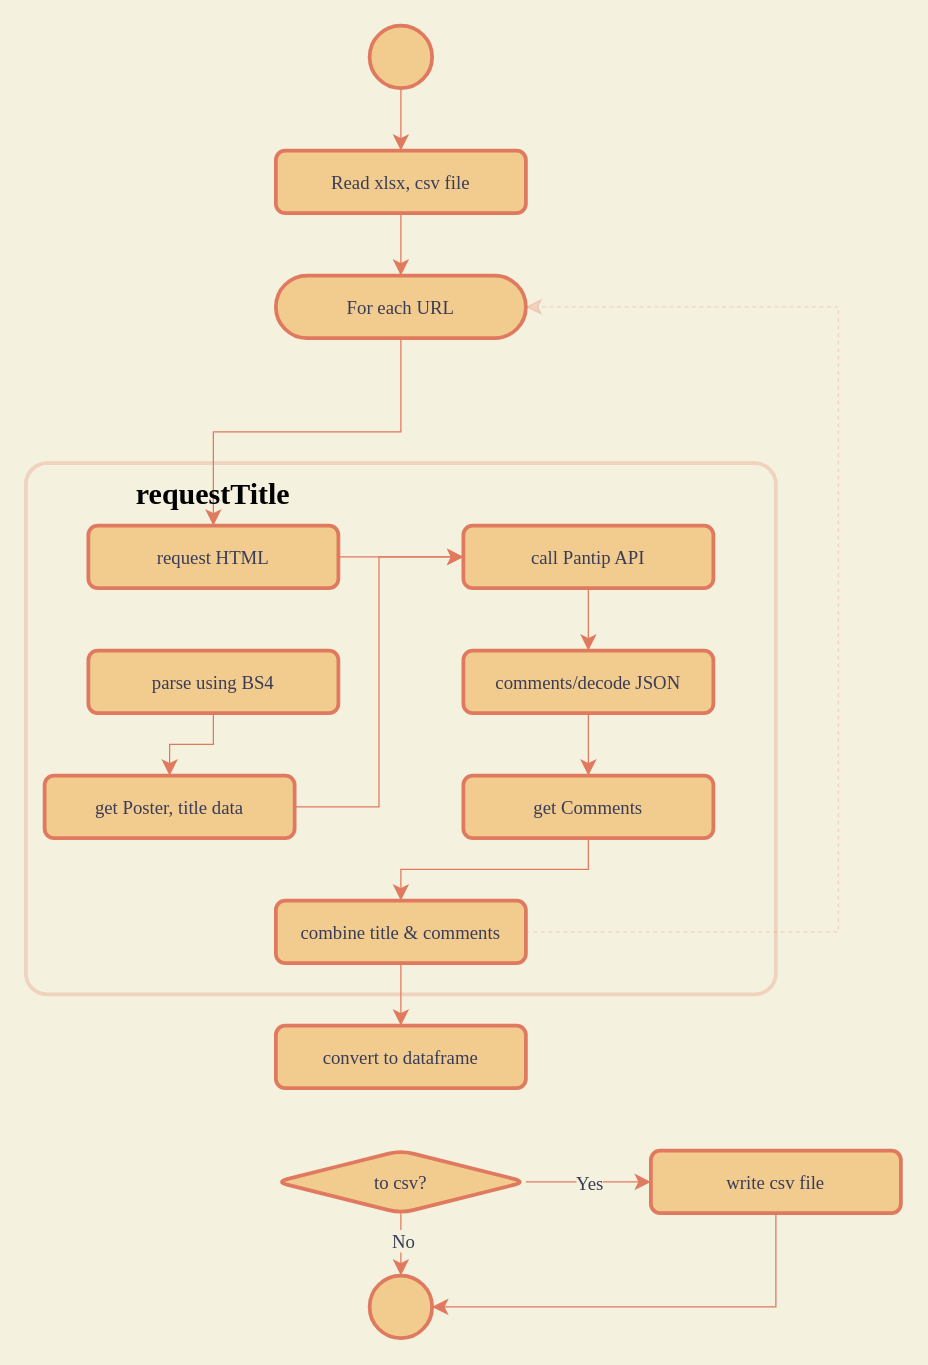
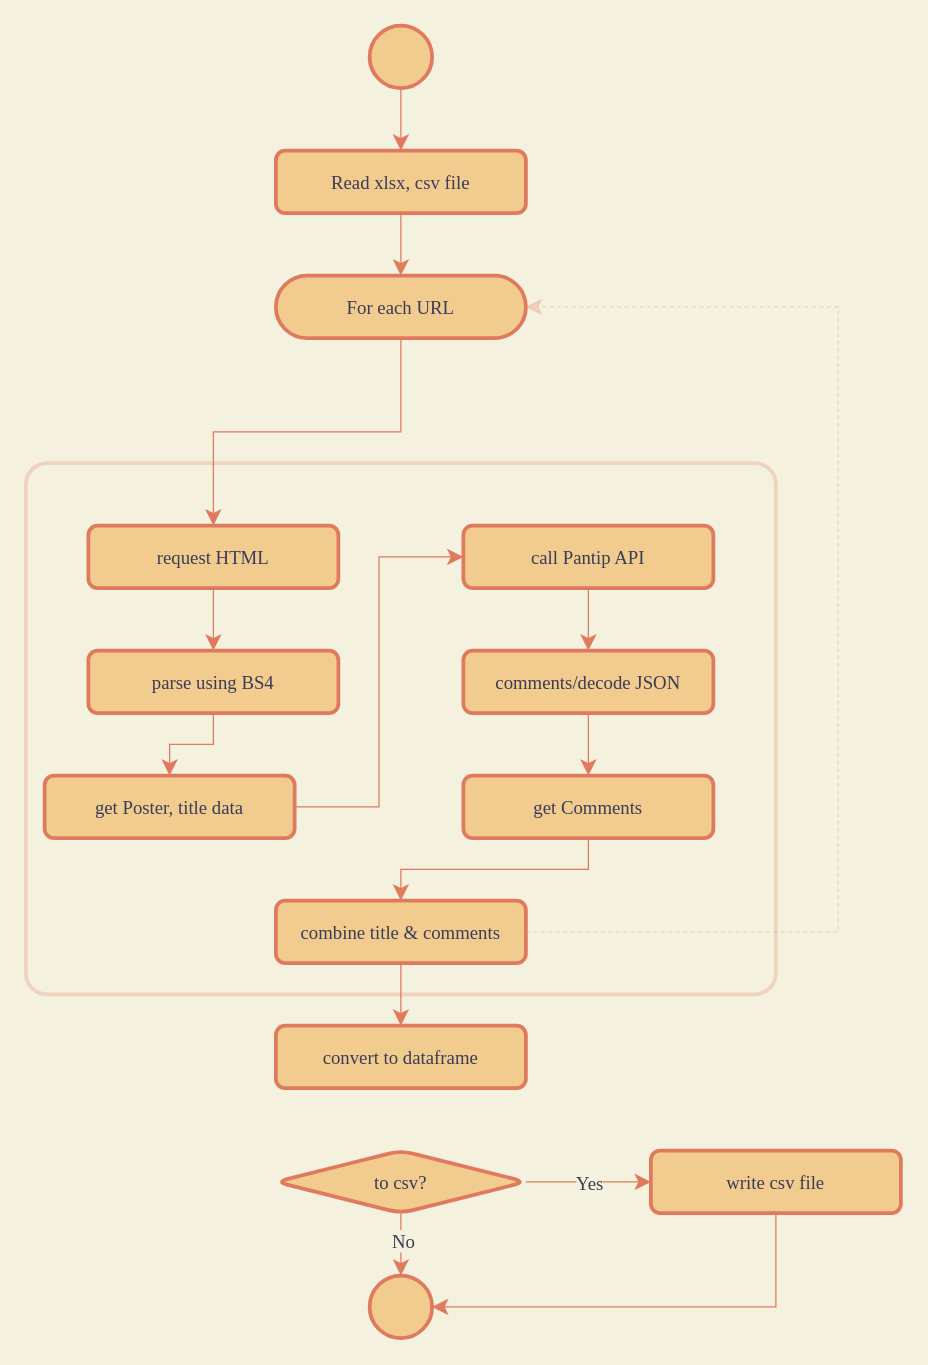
node "requestTitle": removed
edge "request HTML" -> "call Pantip API": now "request HTML" -> "parse using BS4"
